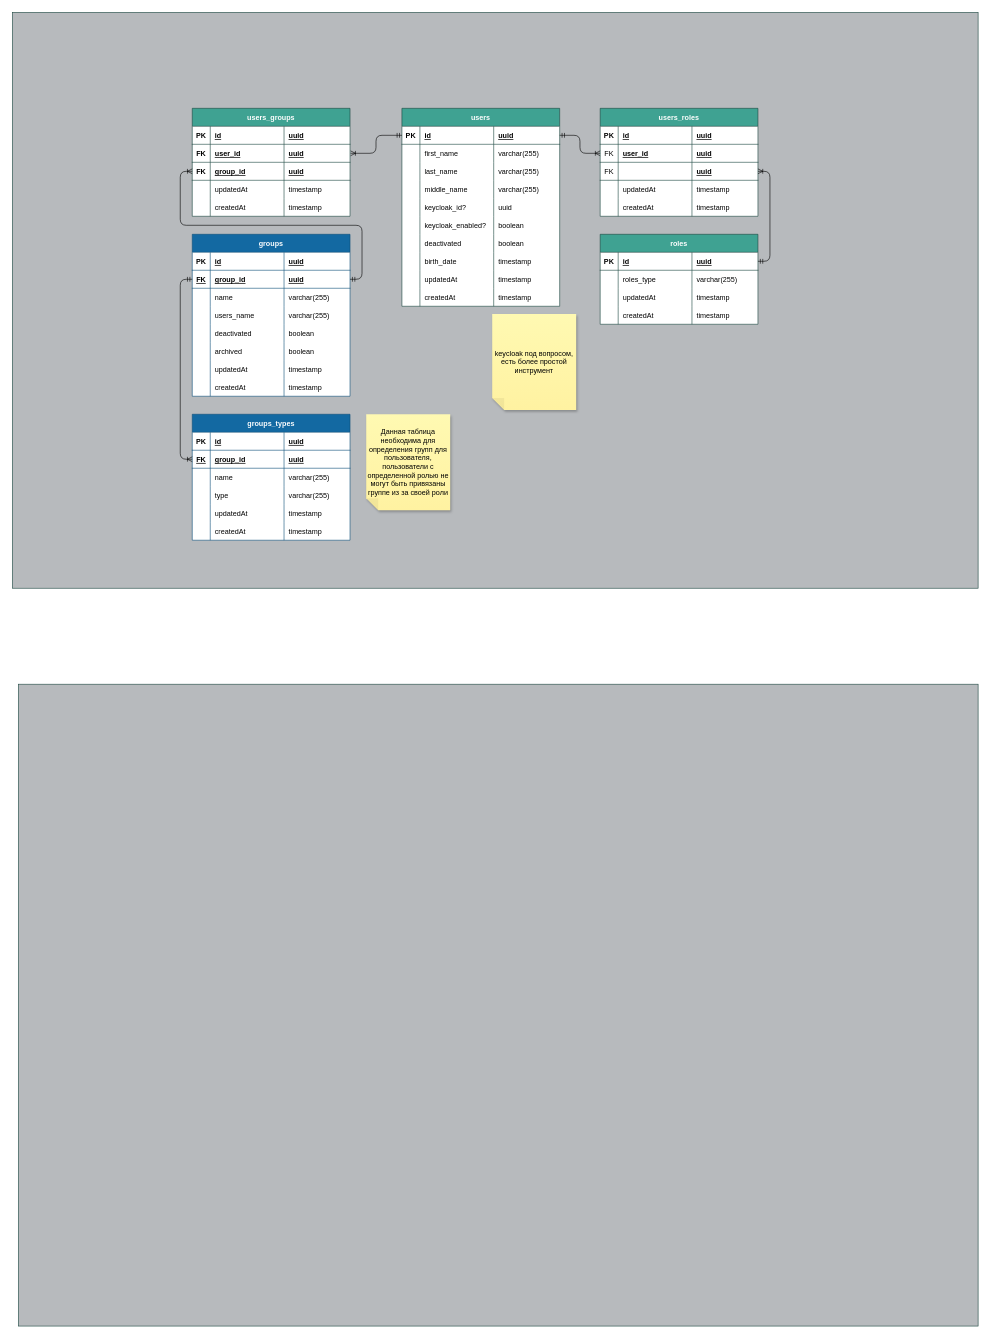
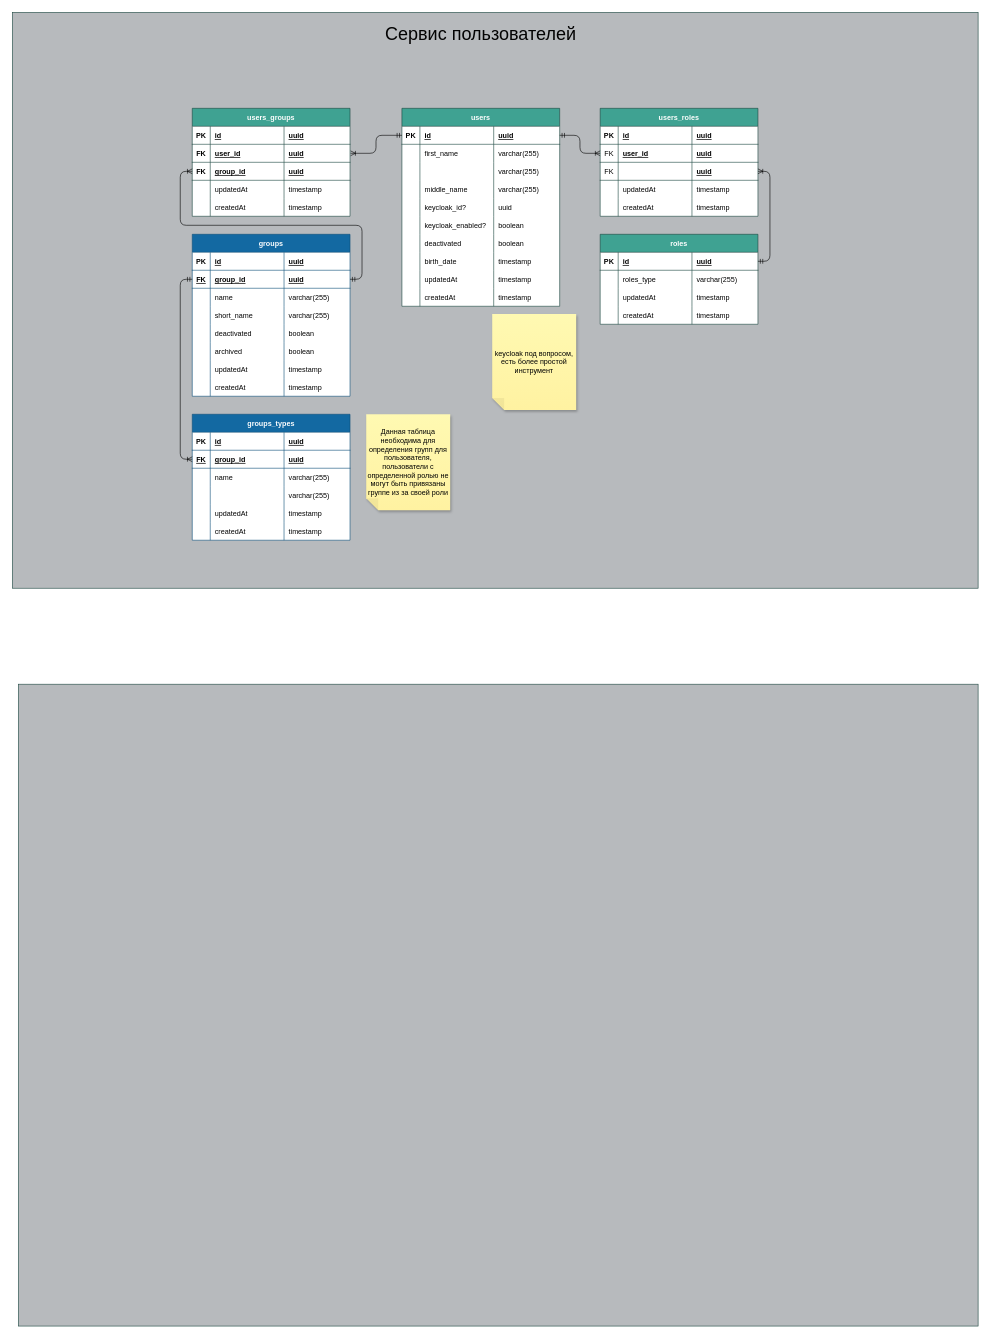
node "Сервис пользователей": added
node "last_name": removed
node "users_name": label "users_name" -> "short_name"
node "type": removed
